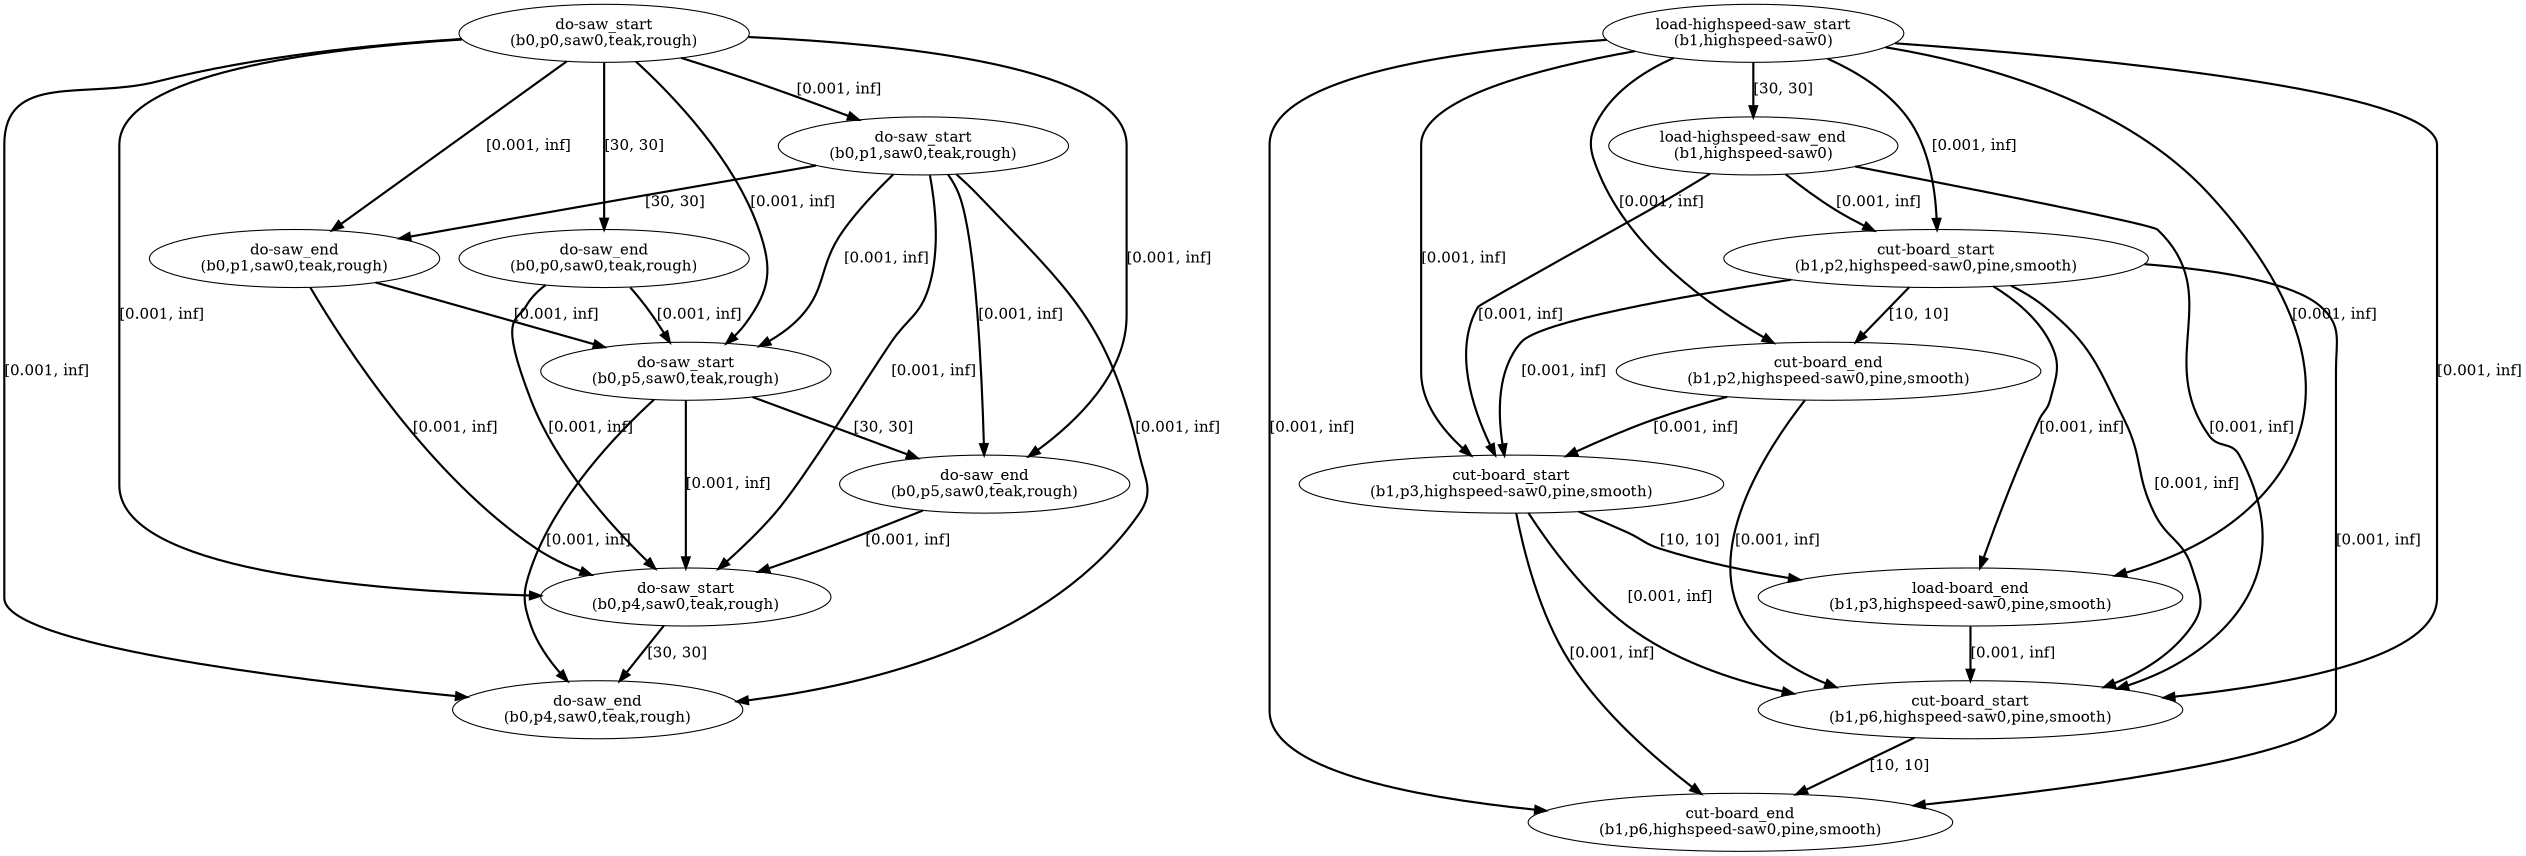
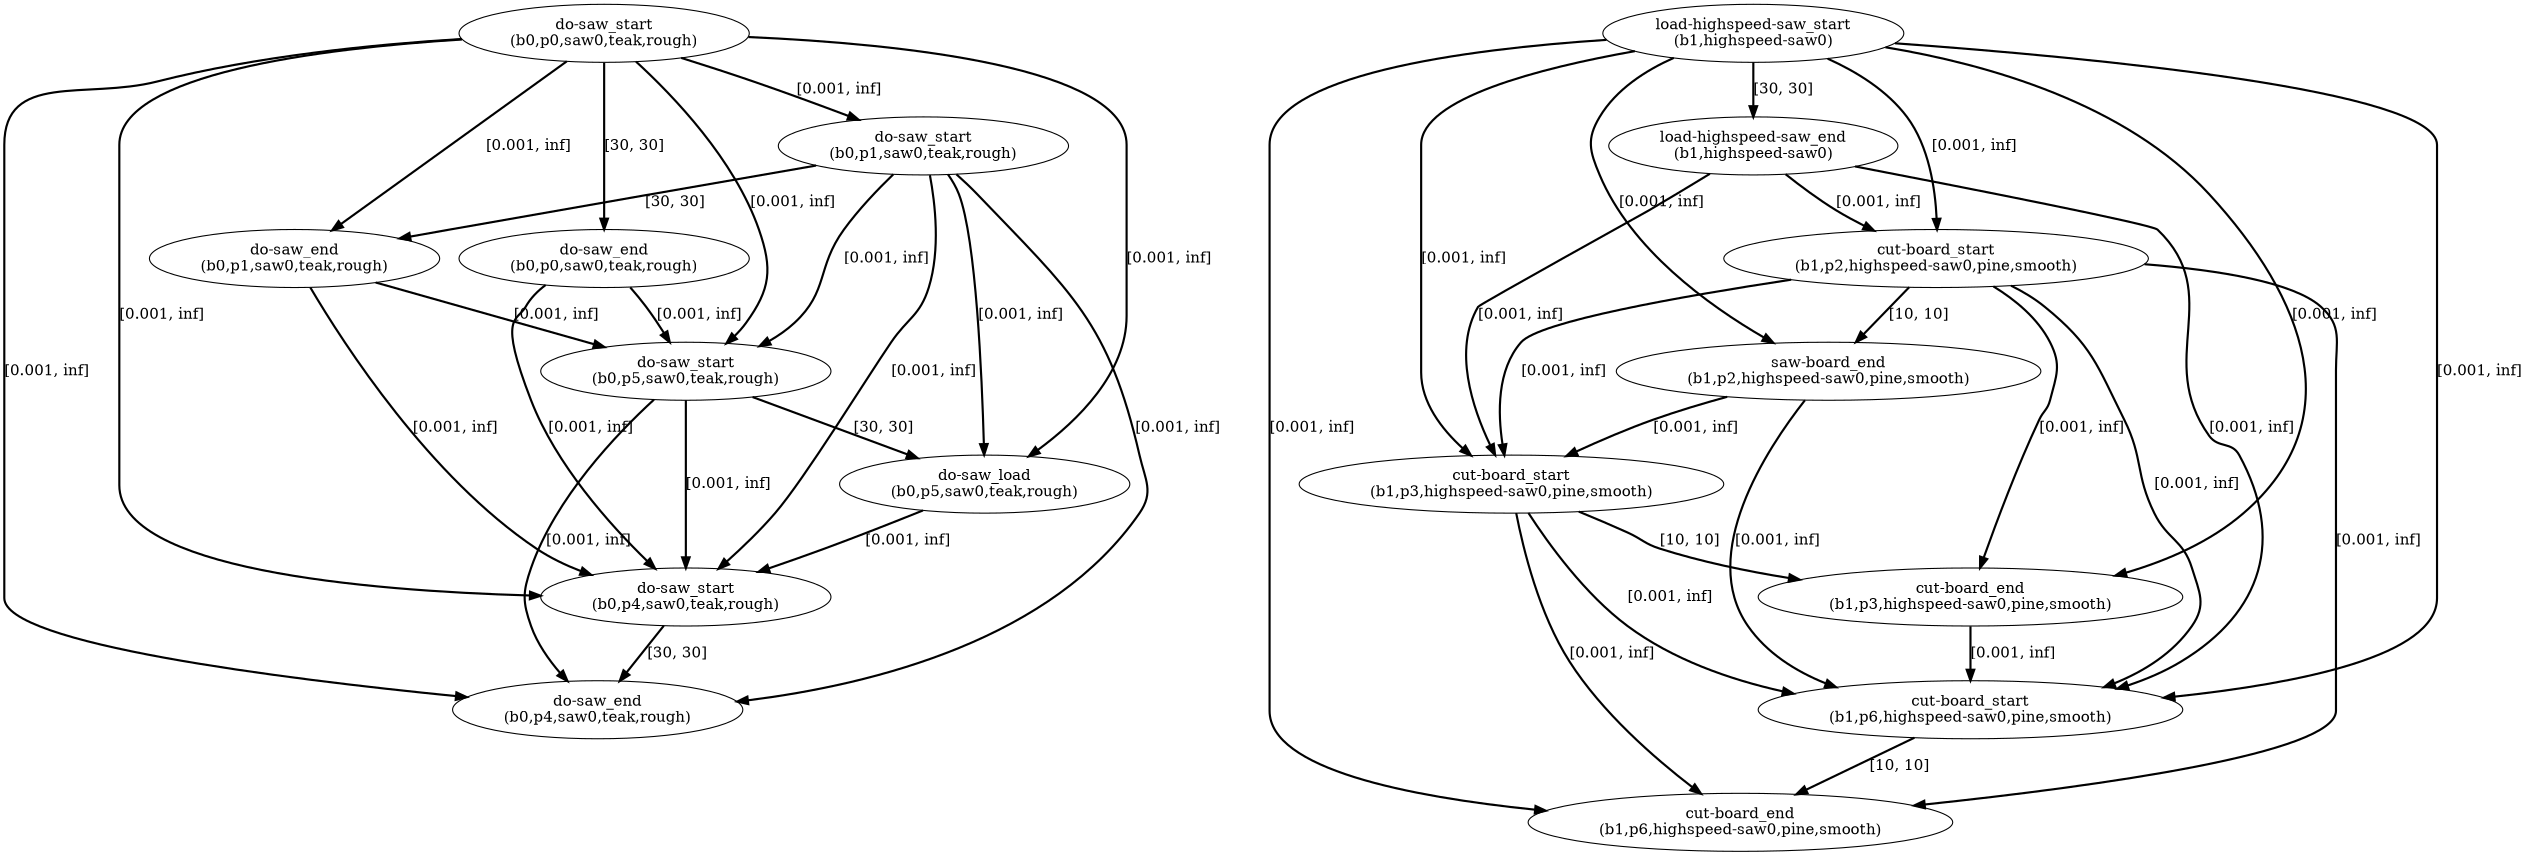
node "cut-board_end (b1,p2,highspeed-saw0,pine,smooth)": label "cut-board_end (b1,p2,highspeed-saw0,pine,smooth)" -> "saw-board_end (b1,p2,highspeed-saw0,pine,smooth)"
node "do-saw_end (b0,p5,saw0,teak,rough)": label "do-saw_end (b0,p5,saw0,teak,rough)" -> "do-saw_load (b0,p5,saw0,teak,rough)"
node "load-board_end (b1,p3,highspeed-saw0,pine,smooth)": label "load-board_end (b1,p3,highspeed-saw0,pine,smooth)" -> "cut-board_end (b1,p3,highspeed-saw0,pine,smooth)"
